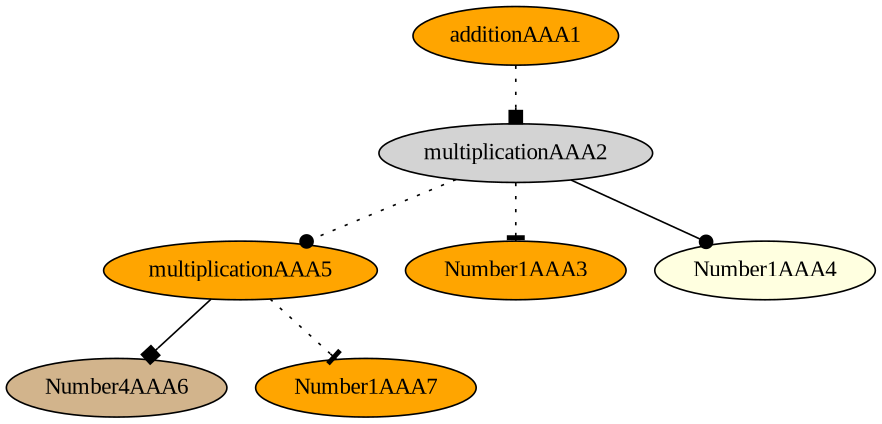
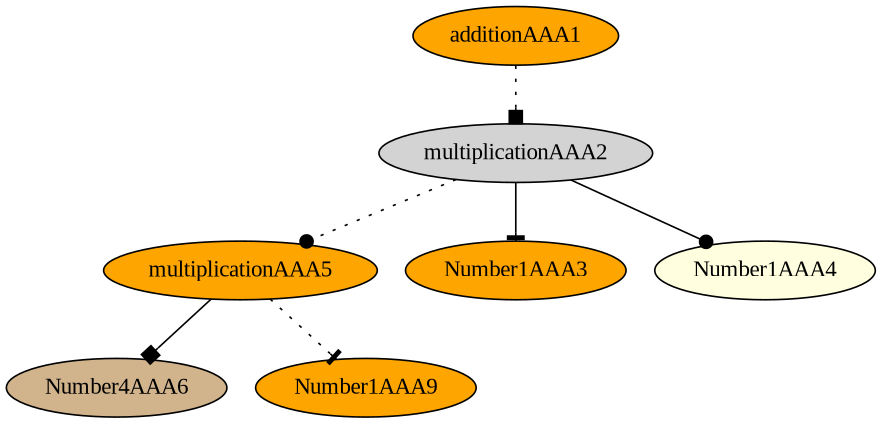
edge "multiplicationAAA2" -> "Number1AAA3": style dotted -> solid
node "Number1AAA7": label "Number1AAA7" -> "Number1AAA9"
